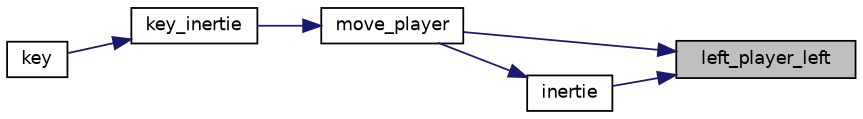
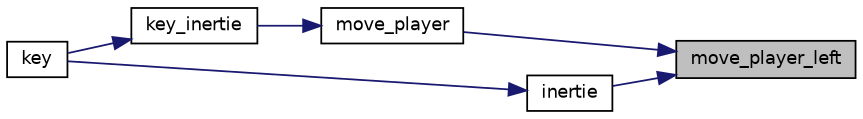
edge "move_player" -> "inertie": now "key" -> "inertie"
node "left_player_left": label "left_player_left" -> "move_player_left"
